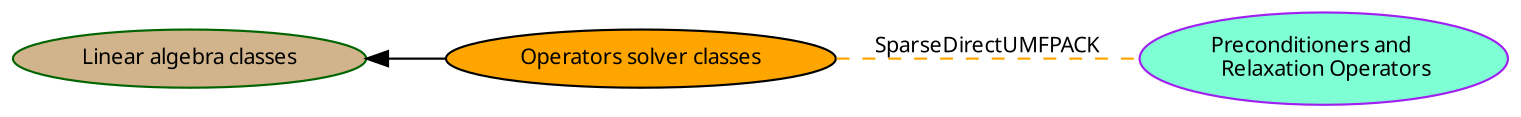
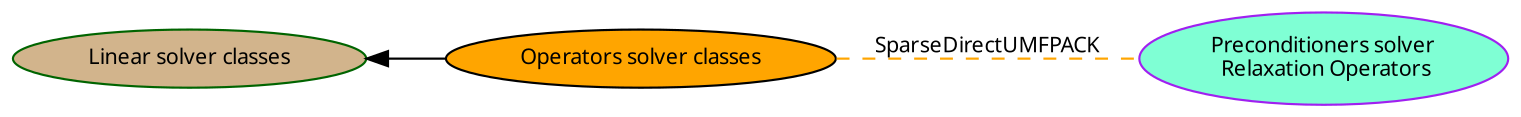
node "Linear algebra classes": label "Linear algebra classes" -> "Linear solver classes"
node "Preconditioners and Relaxation Operators": label "Preconditioners and Relaxation Operators" -> "Preconditioners solver Relaxation Operators"
